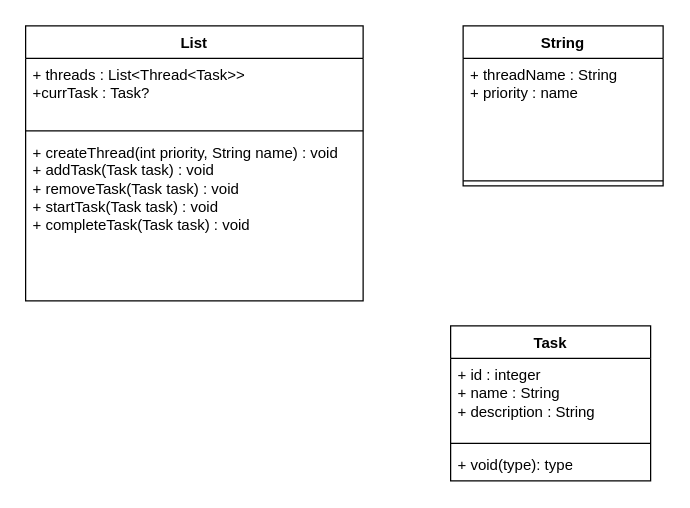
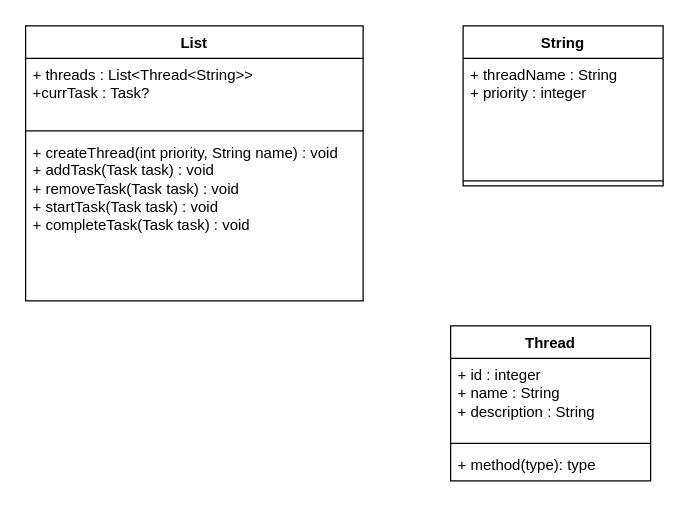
node "+ threads : List<Thread<Task>> +currTask : Task?": label "+ threads : List<Thread<Task>> +currTask : Task?" -> "+ threads : List<Thread<String>> +currTask : Task?"
node "+ threadName : String + priority : name": label "+ threadName : String + priority : name" -> "+ threadName : String + priority : integer"
node "Task": label "Task" -> "Thread"
node "+ void(type): type": label "+ void(type): type" -> "+ method(type): type"
